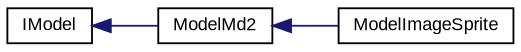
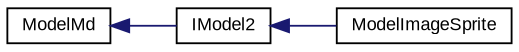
node "IModel": label "IModel" -> "ModelMd"
node "ModelMd2": label "ModelMd2" -> "IModel2"
